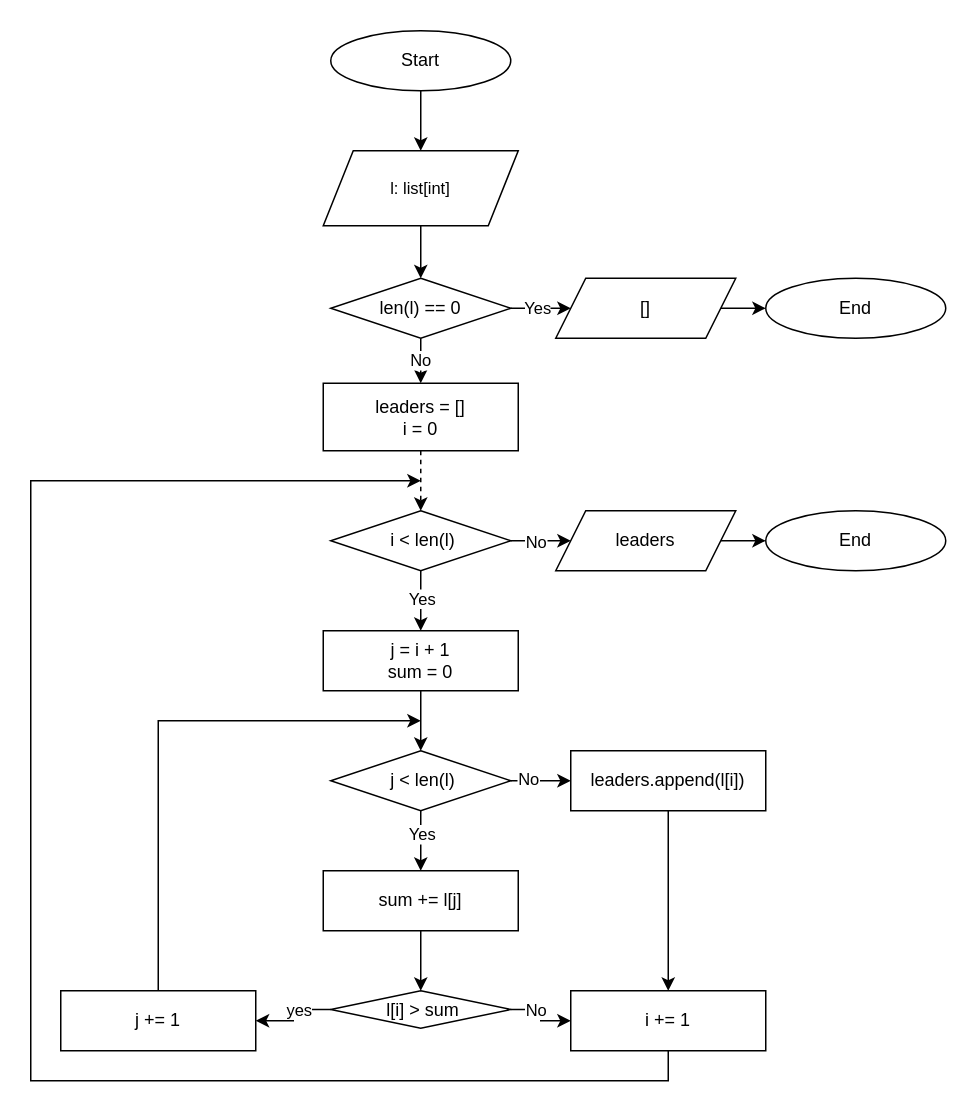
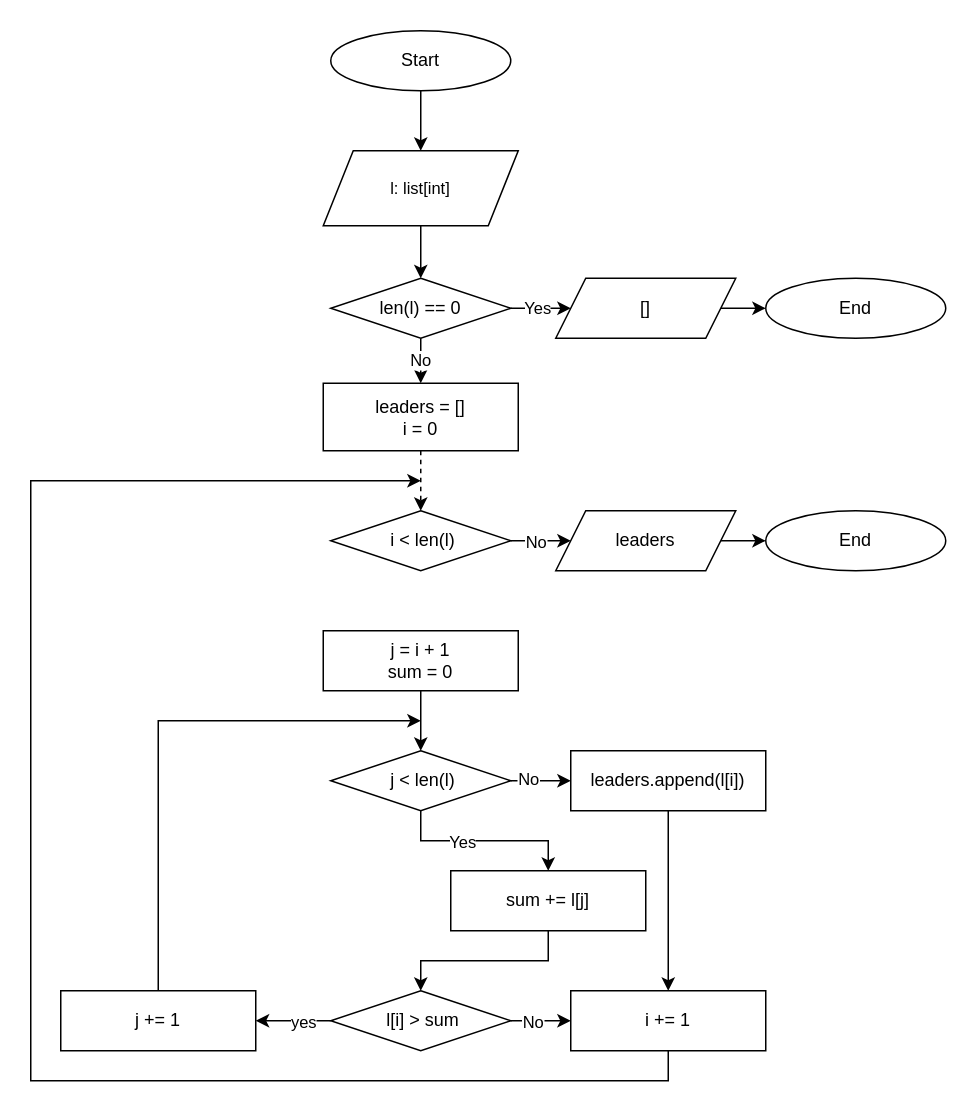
edge "i < len(l)" -> "j = i + 1 sum = 0": removed, label "Yes"
node "sum += l[j]": moved (421, 901) -> (548, 901)
node "l[i] > sum": size 180x38 -> 180x60
